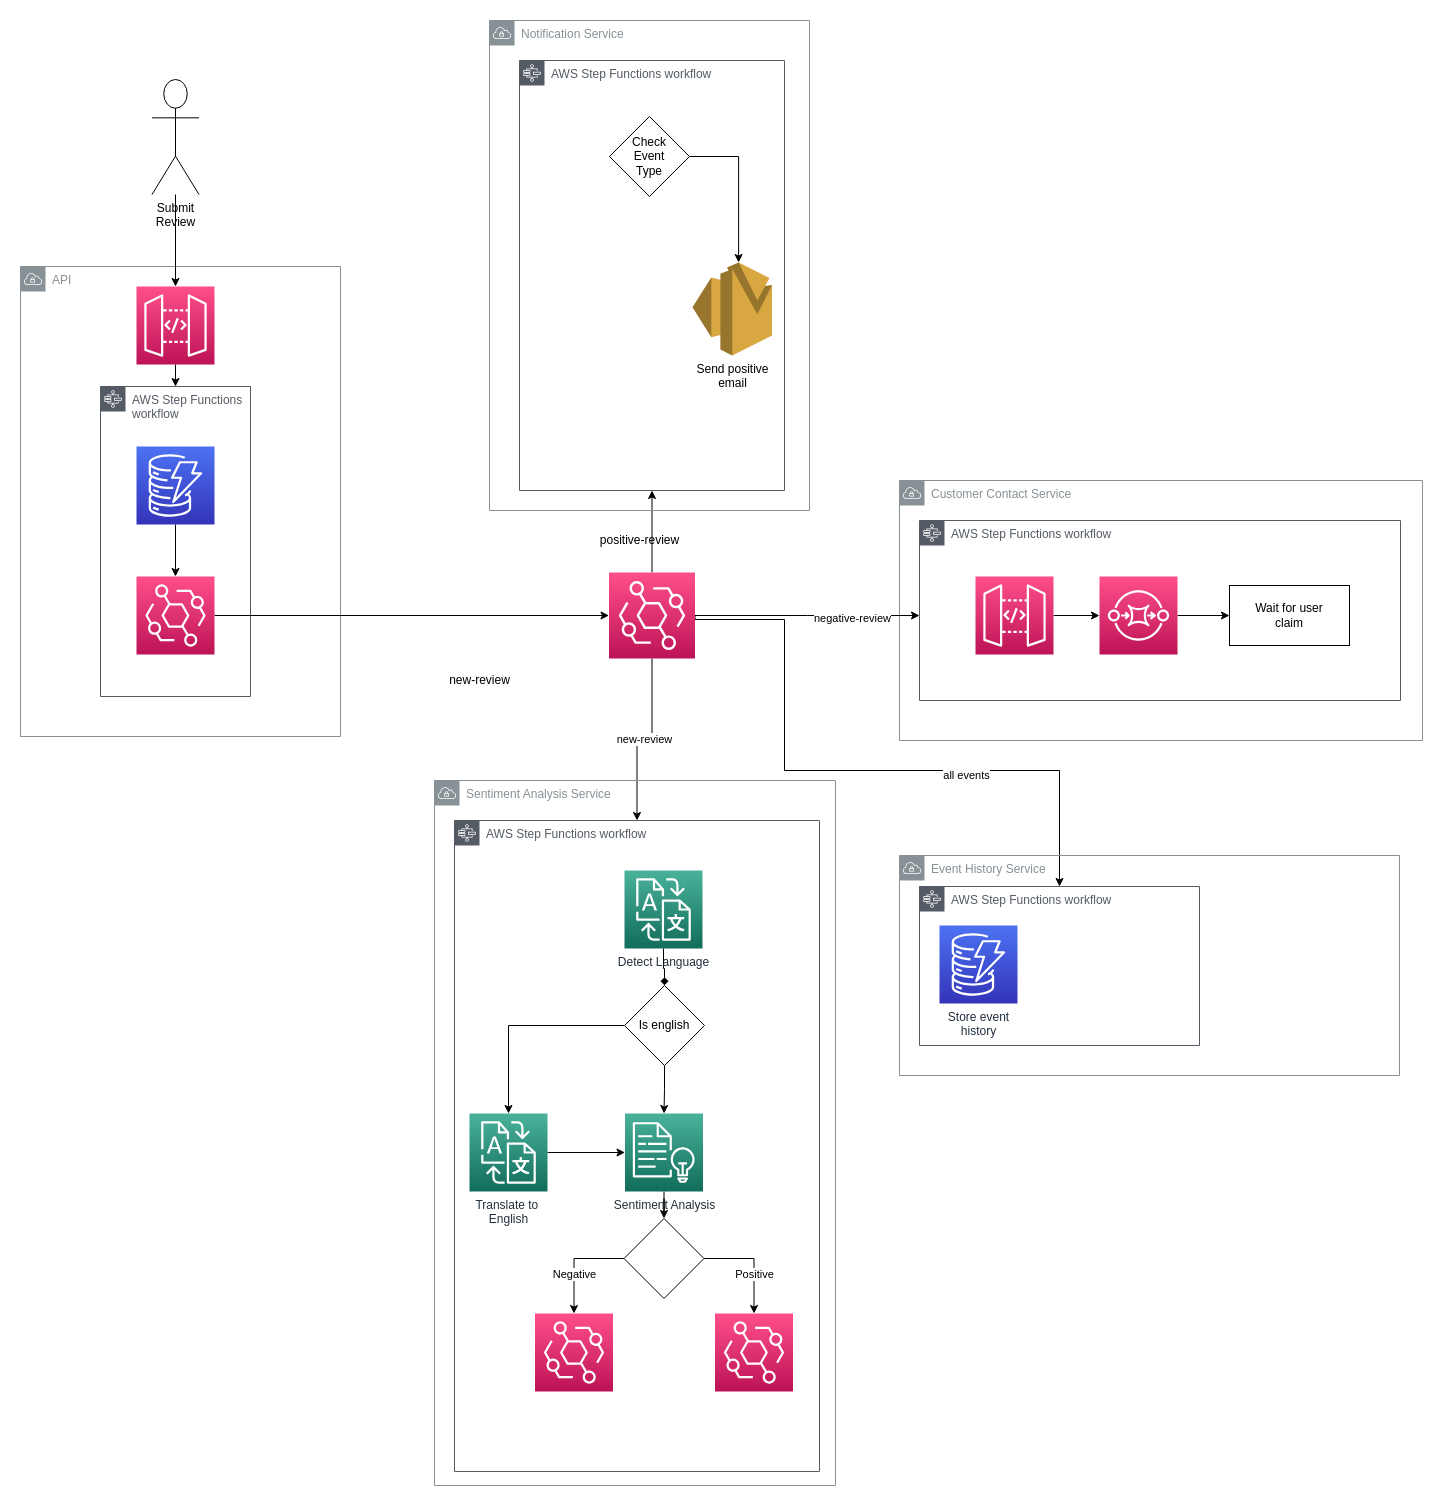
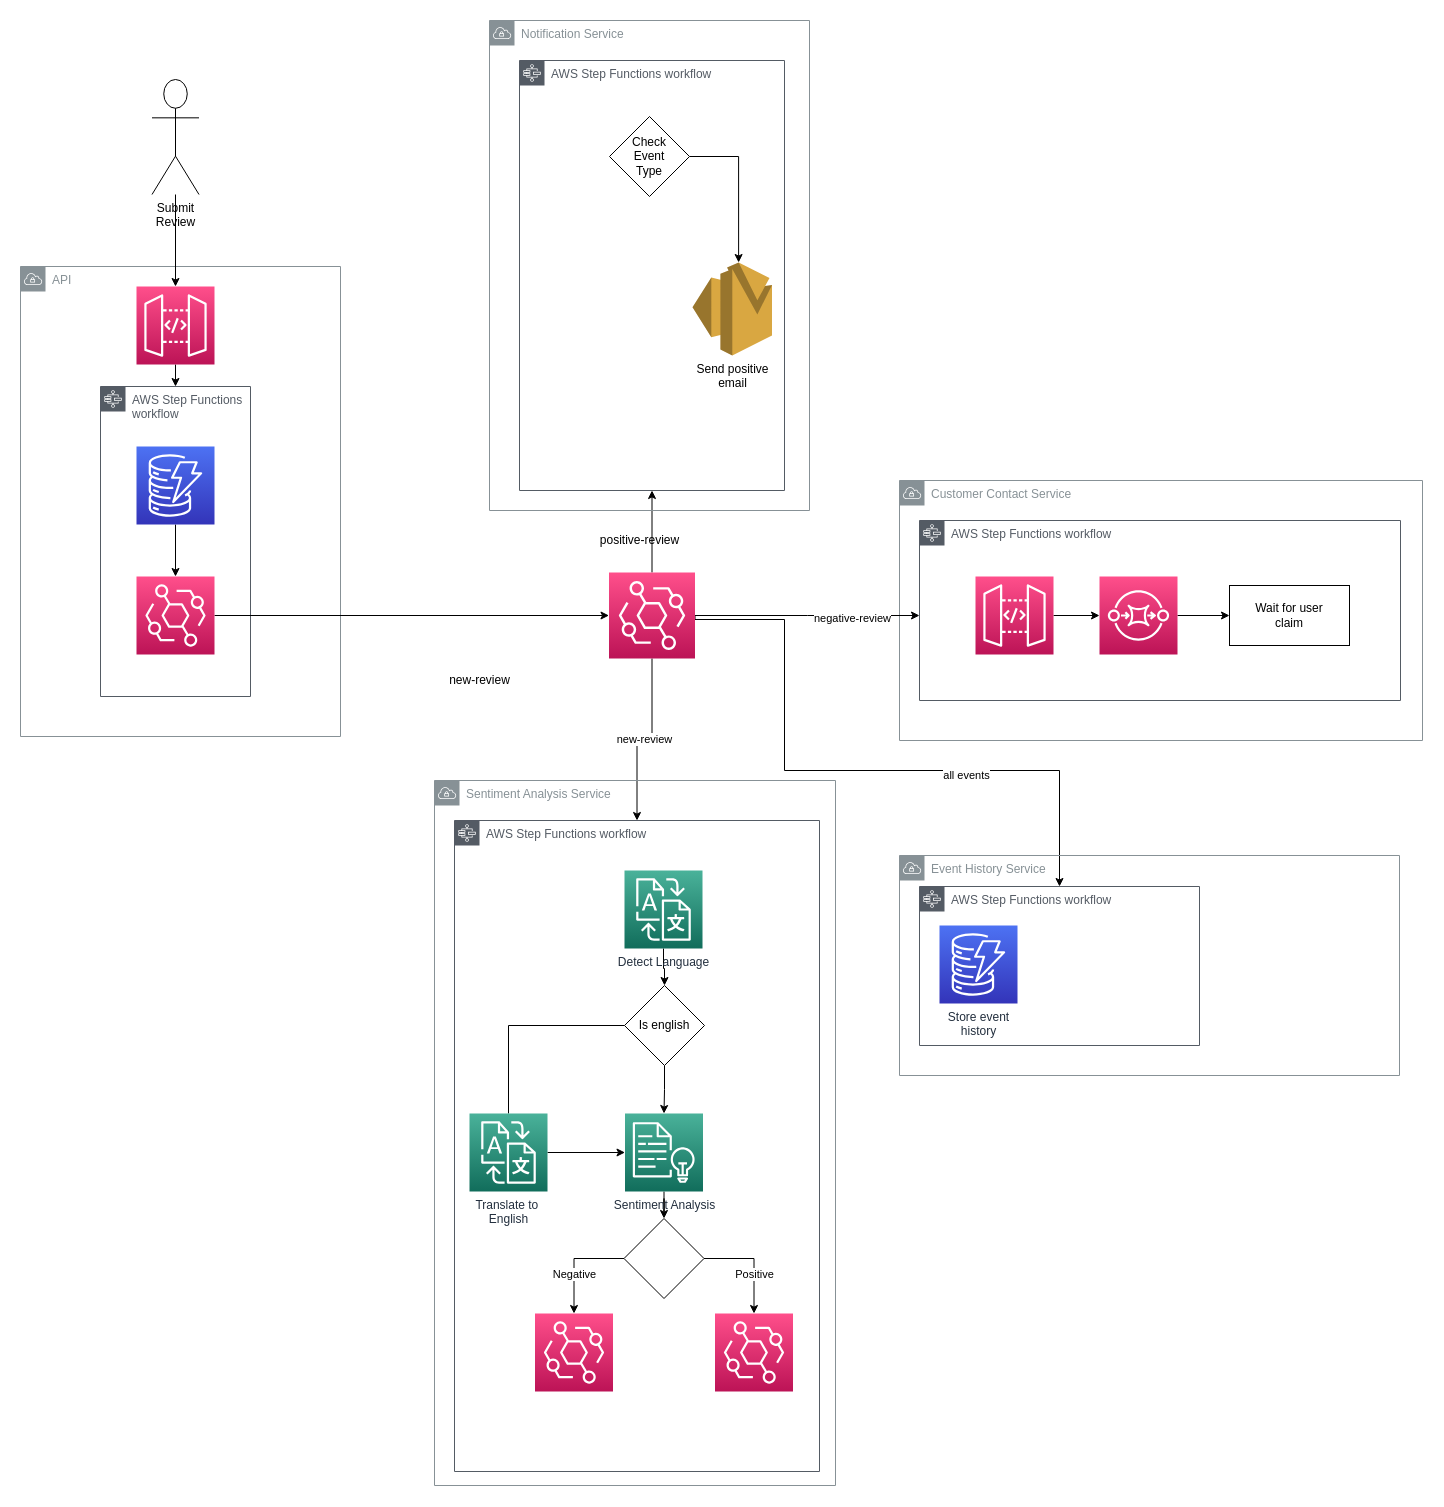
edge "Detect Language" -> "Is english": arrowhead diamond -> classic
edge "Is english" -> "Translate to English": arrowhead classic -> none
